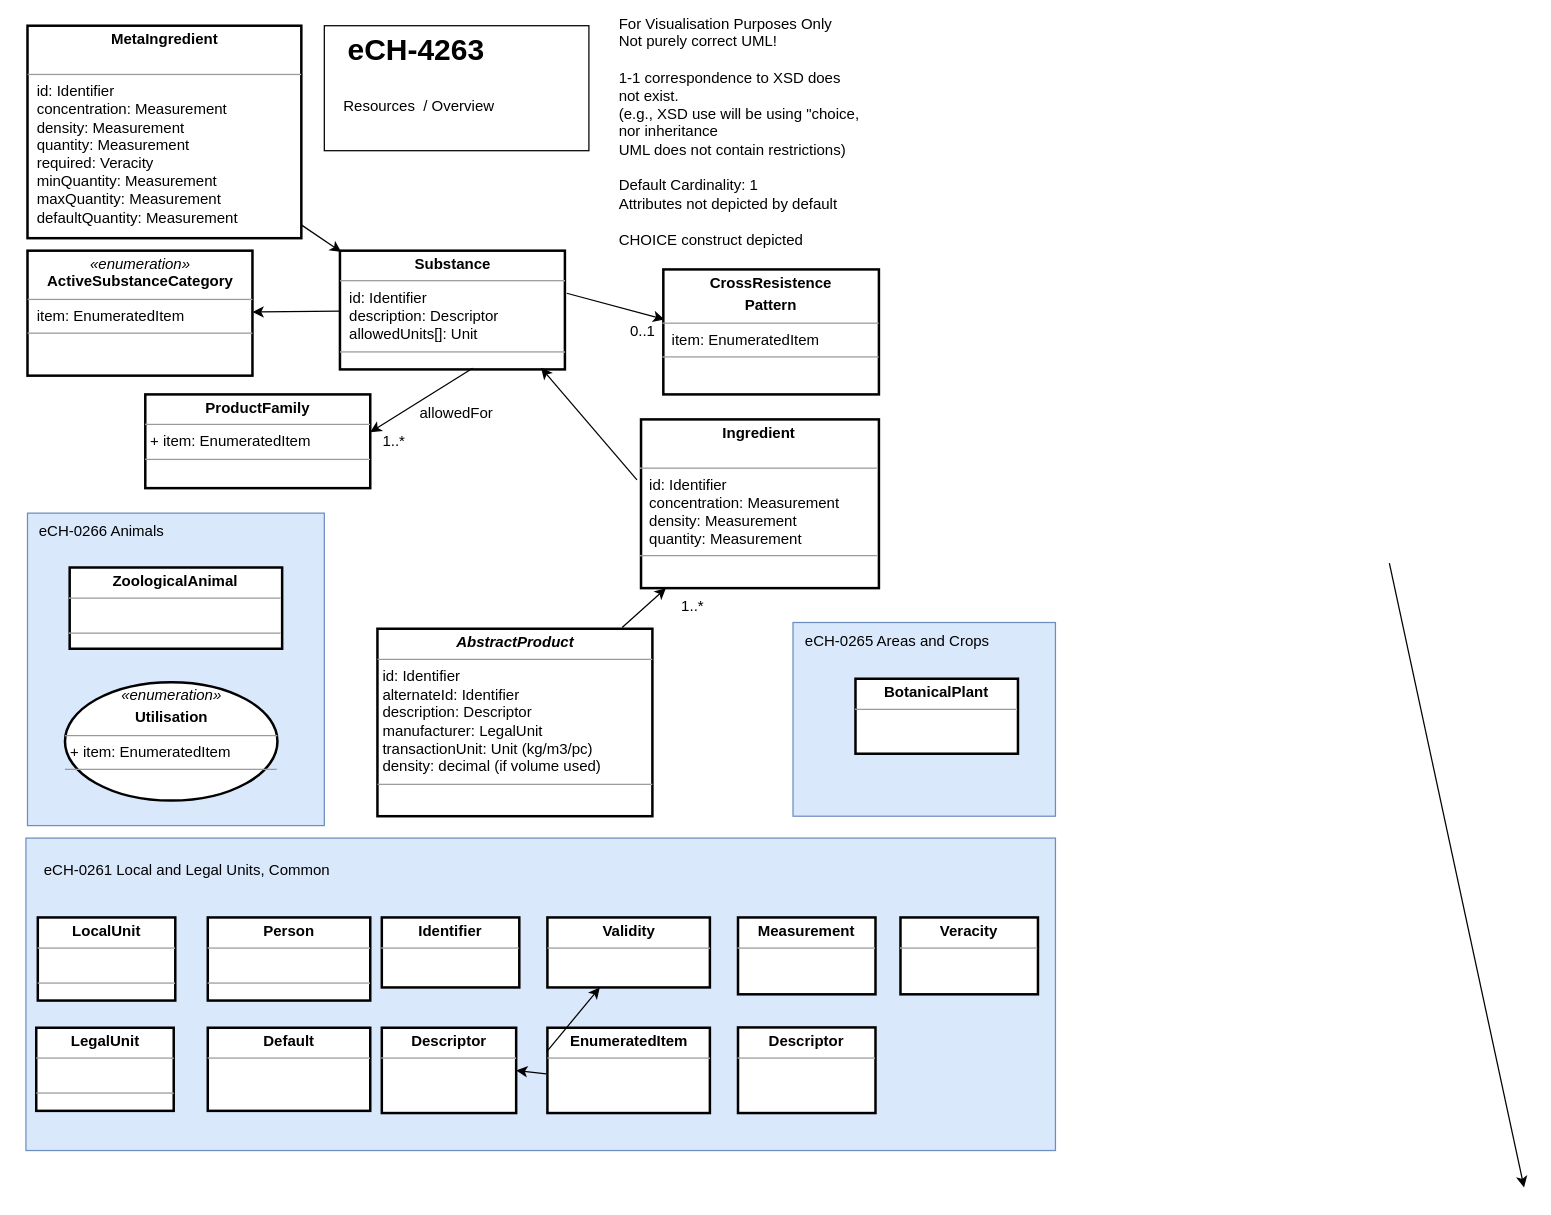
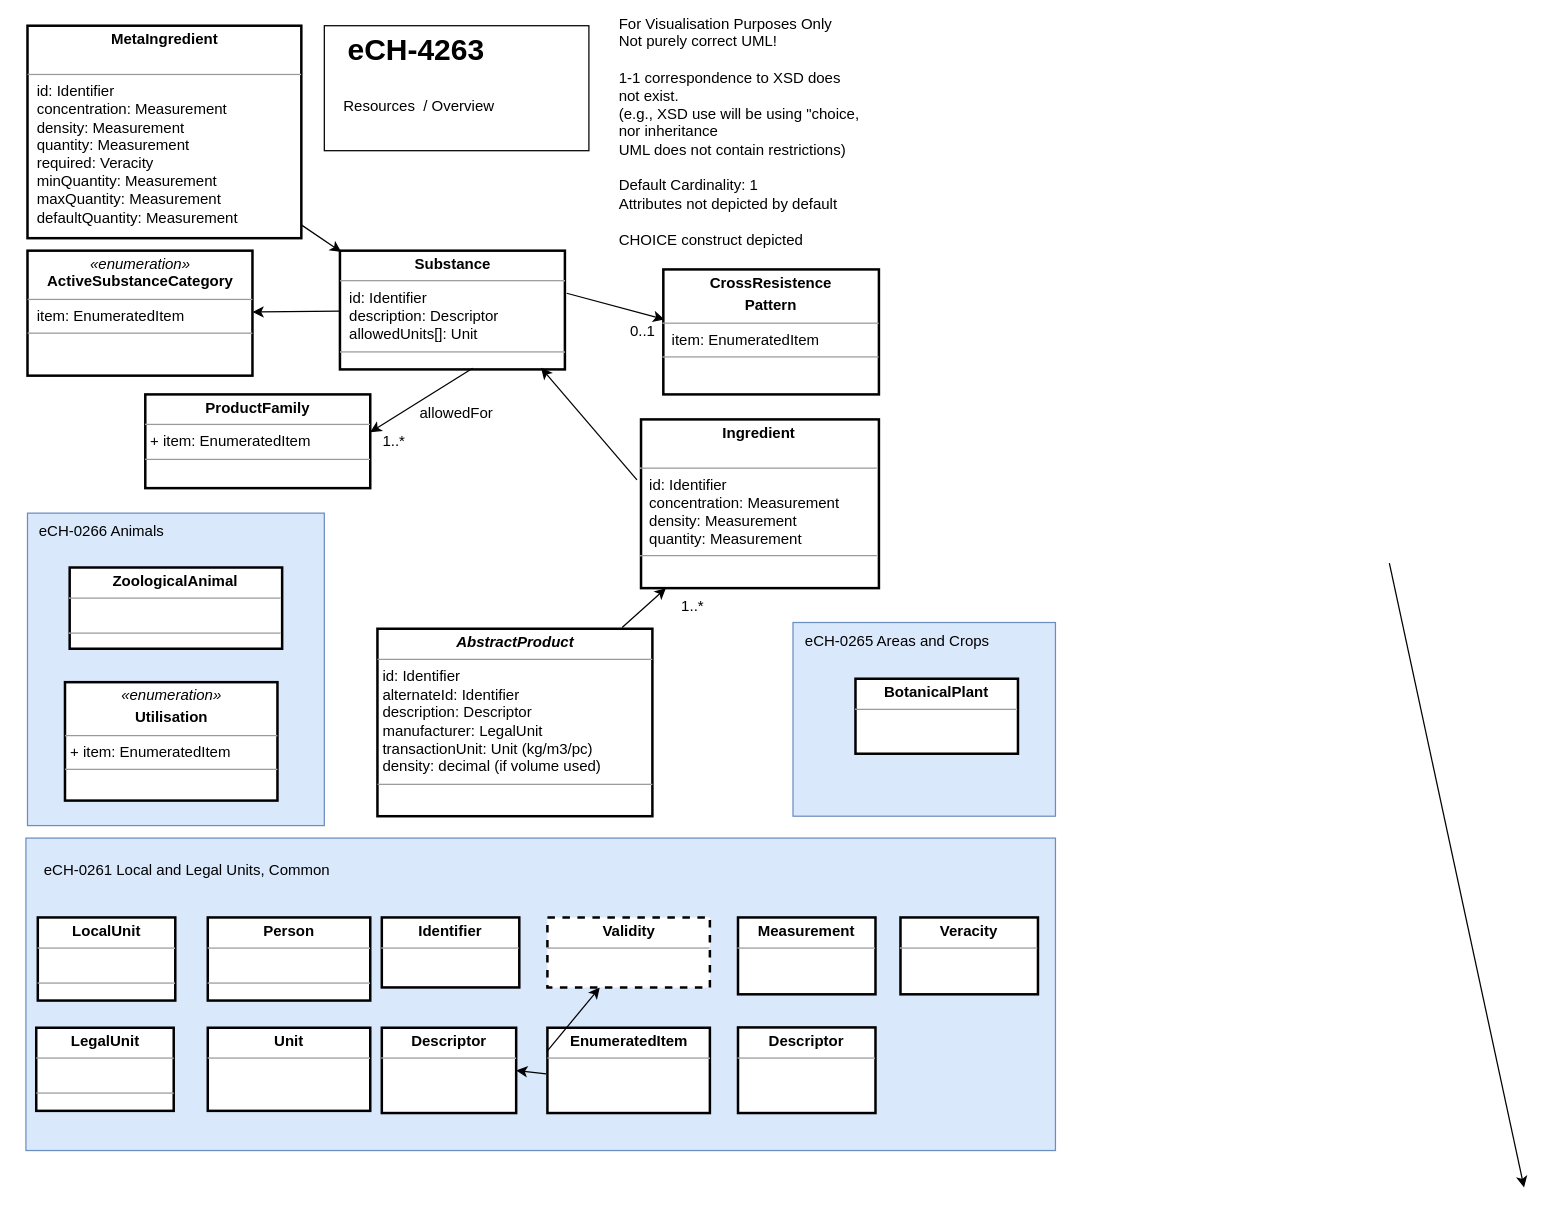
node "«enumeration» Utilisation + item: EnumeratedItem": shape ellipse -> rectangle
node "Validity": style solid -> dashed
node "Default": label "Default" -> "Unit"
